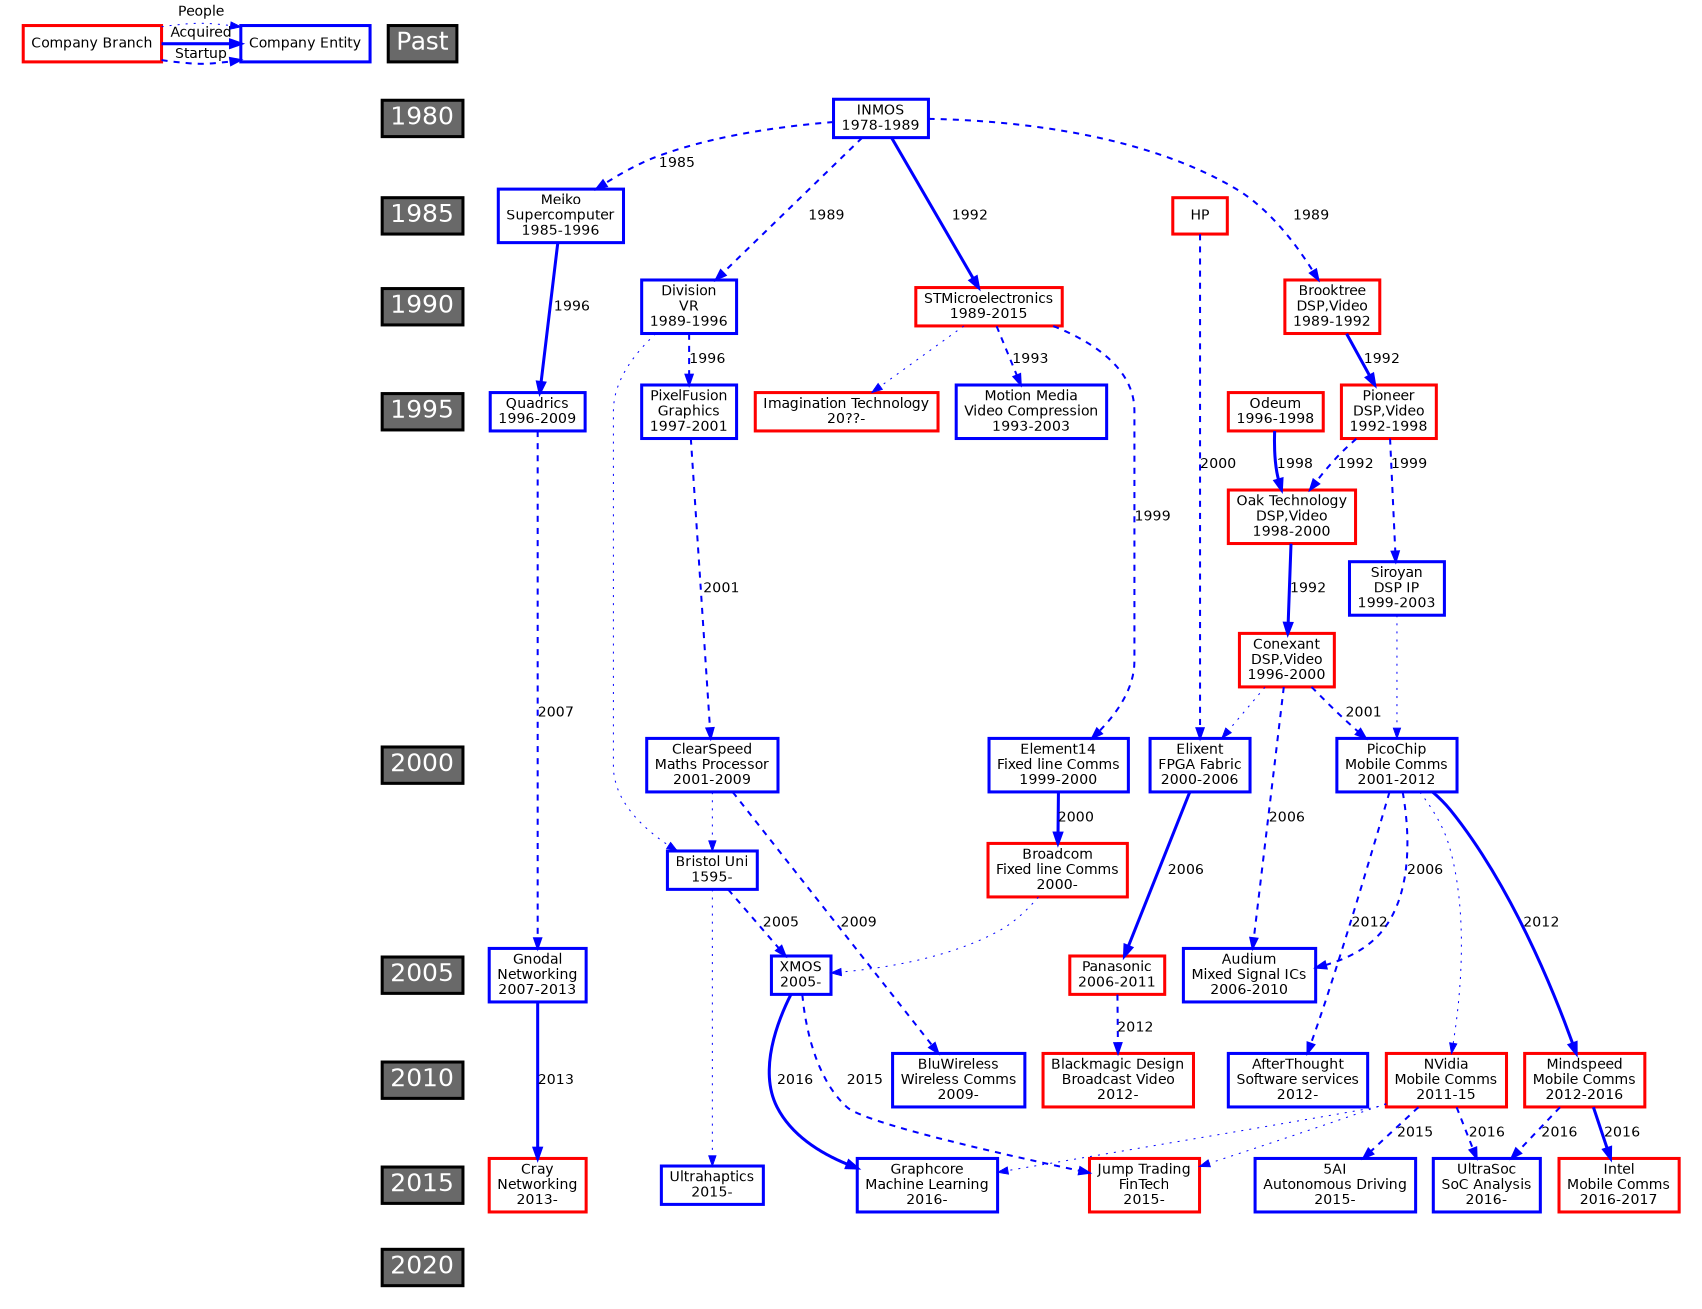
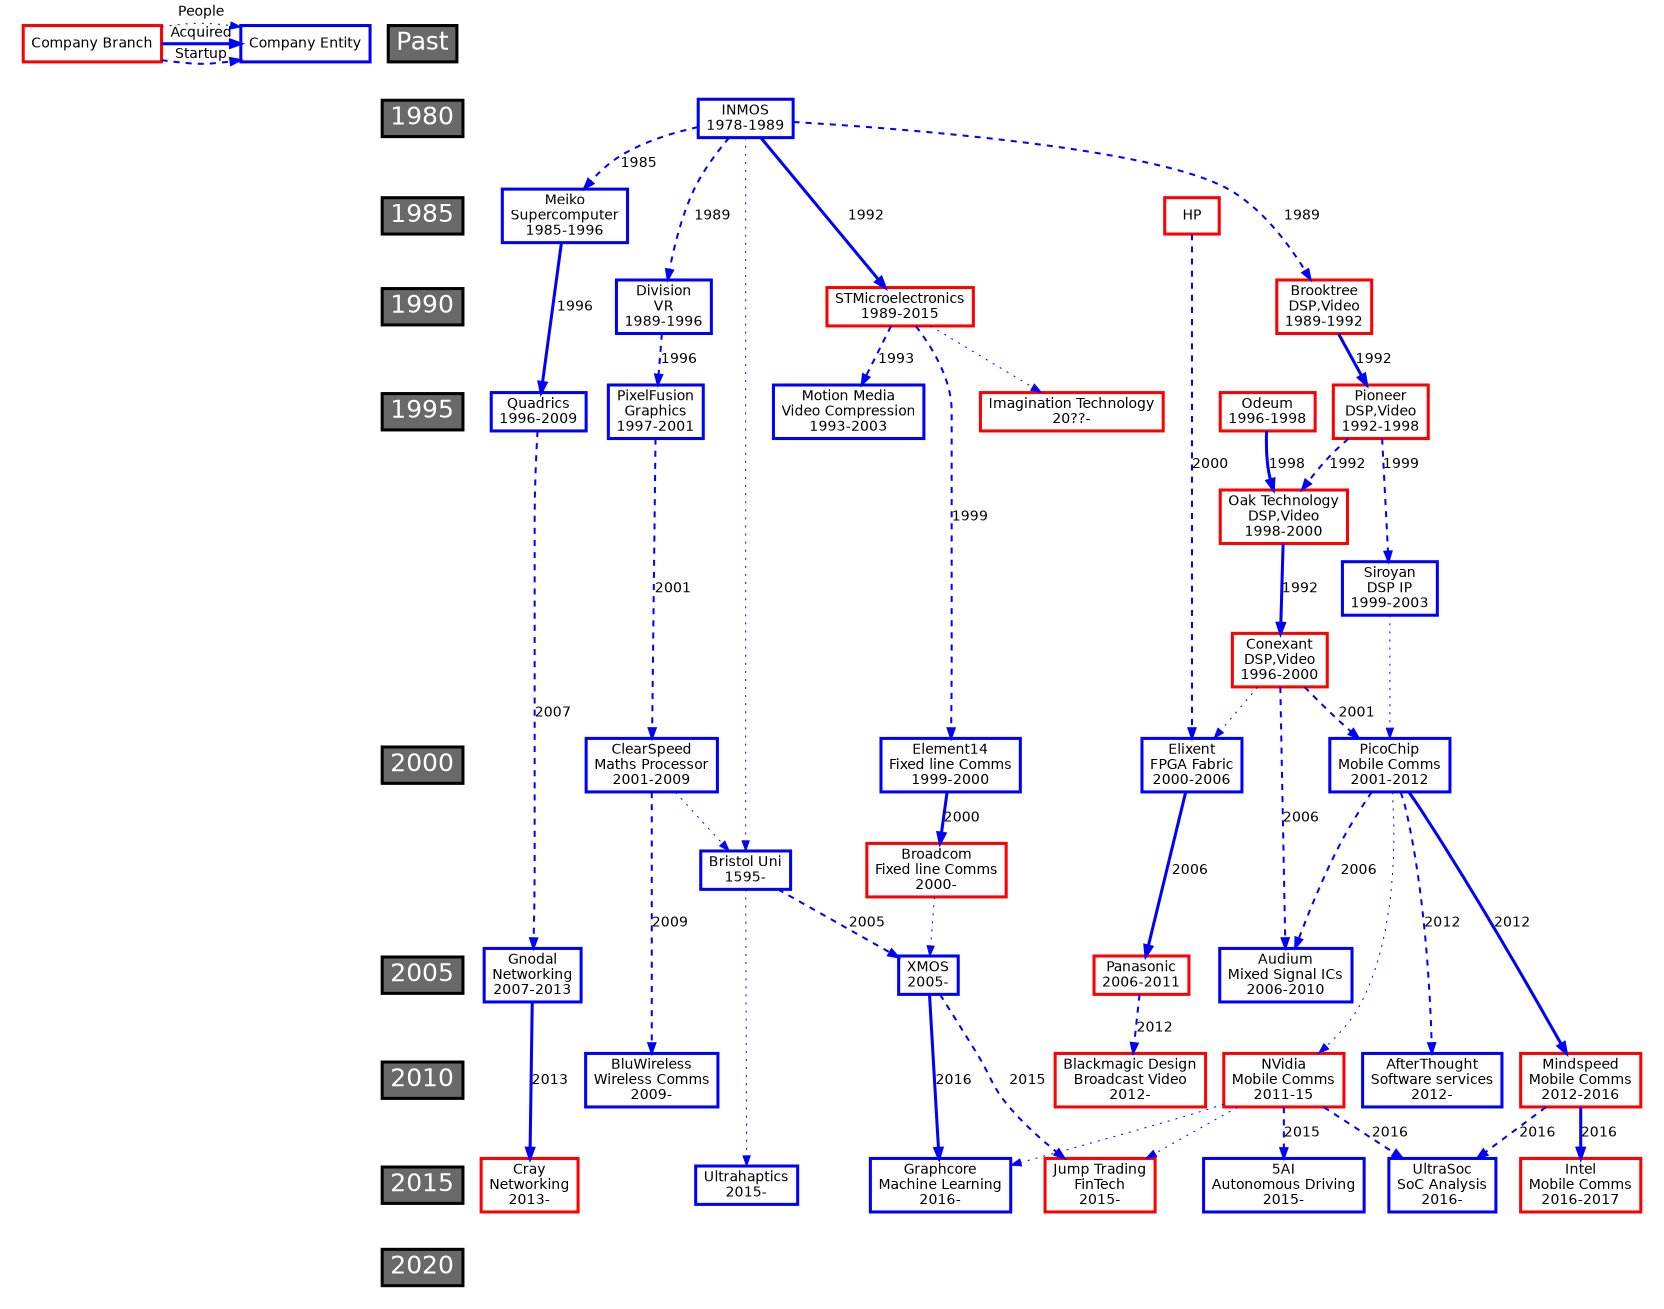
edge "Division VR 1989-1996" -> "Bristol Uni 1595-": now "INMOS 1978-1989" -> "Bristol Uni 1595-"
